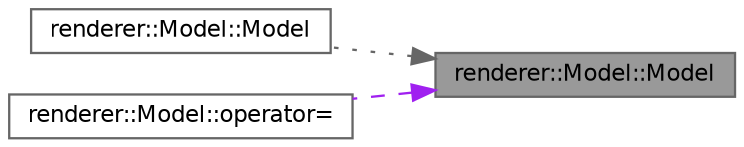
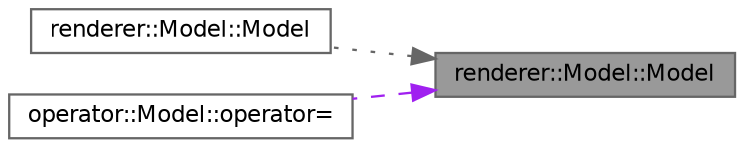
node "renderer::Model::operator=": label "renderer::Model::operator=" -> "operator::Model::operator="
